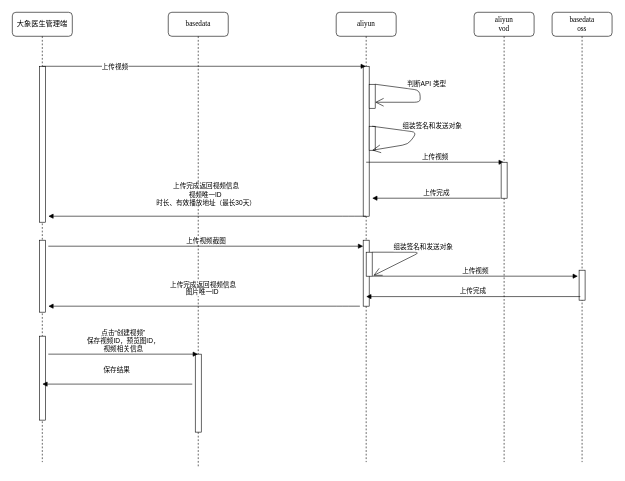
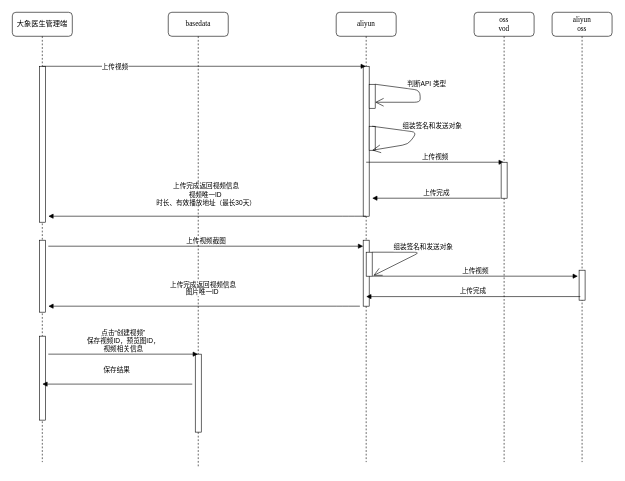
node "aliyun vod": label "aliyun vod" -> "oss vod"
node "basedata oss": label "basedata oss" -> "aliyun oss"
